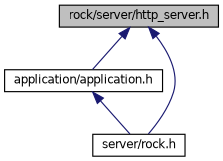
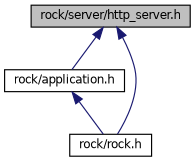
node "application/application.h": label "application/application.h" -> "rock/application.h"
node "server/rock.h": label "server/rock.h" -> "rock/rock.h"
